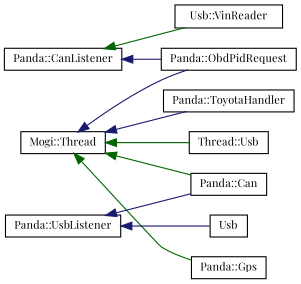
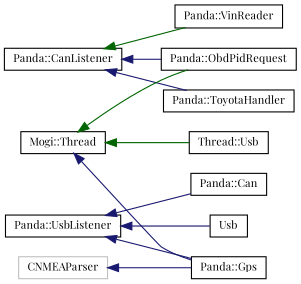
node "Usb::VinReader": label "Usb::VinReader" -> "Panda::VinReader"
edge "Panda::ObdPidRequest" -> "Mogi::Thread": color midnightblue -> darkgreen
edge "Panda::ToyotaHandler" -> "Mogi::Thread": now "Panda::ToyotaHandler" -> "Panda::CanListener"
edge "Panda::Can" -> "Mogi::Thread": removed
edge "Panda::Gps" -> "Mogi::Thread": color darkgreen -> midnightblue
edge "Panda::Gps" -> "Panda::UsbListener": added
node "CNMEAParser": added
